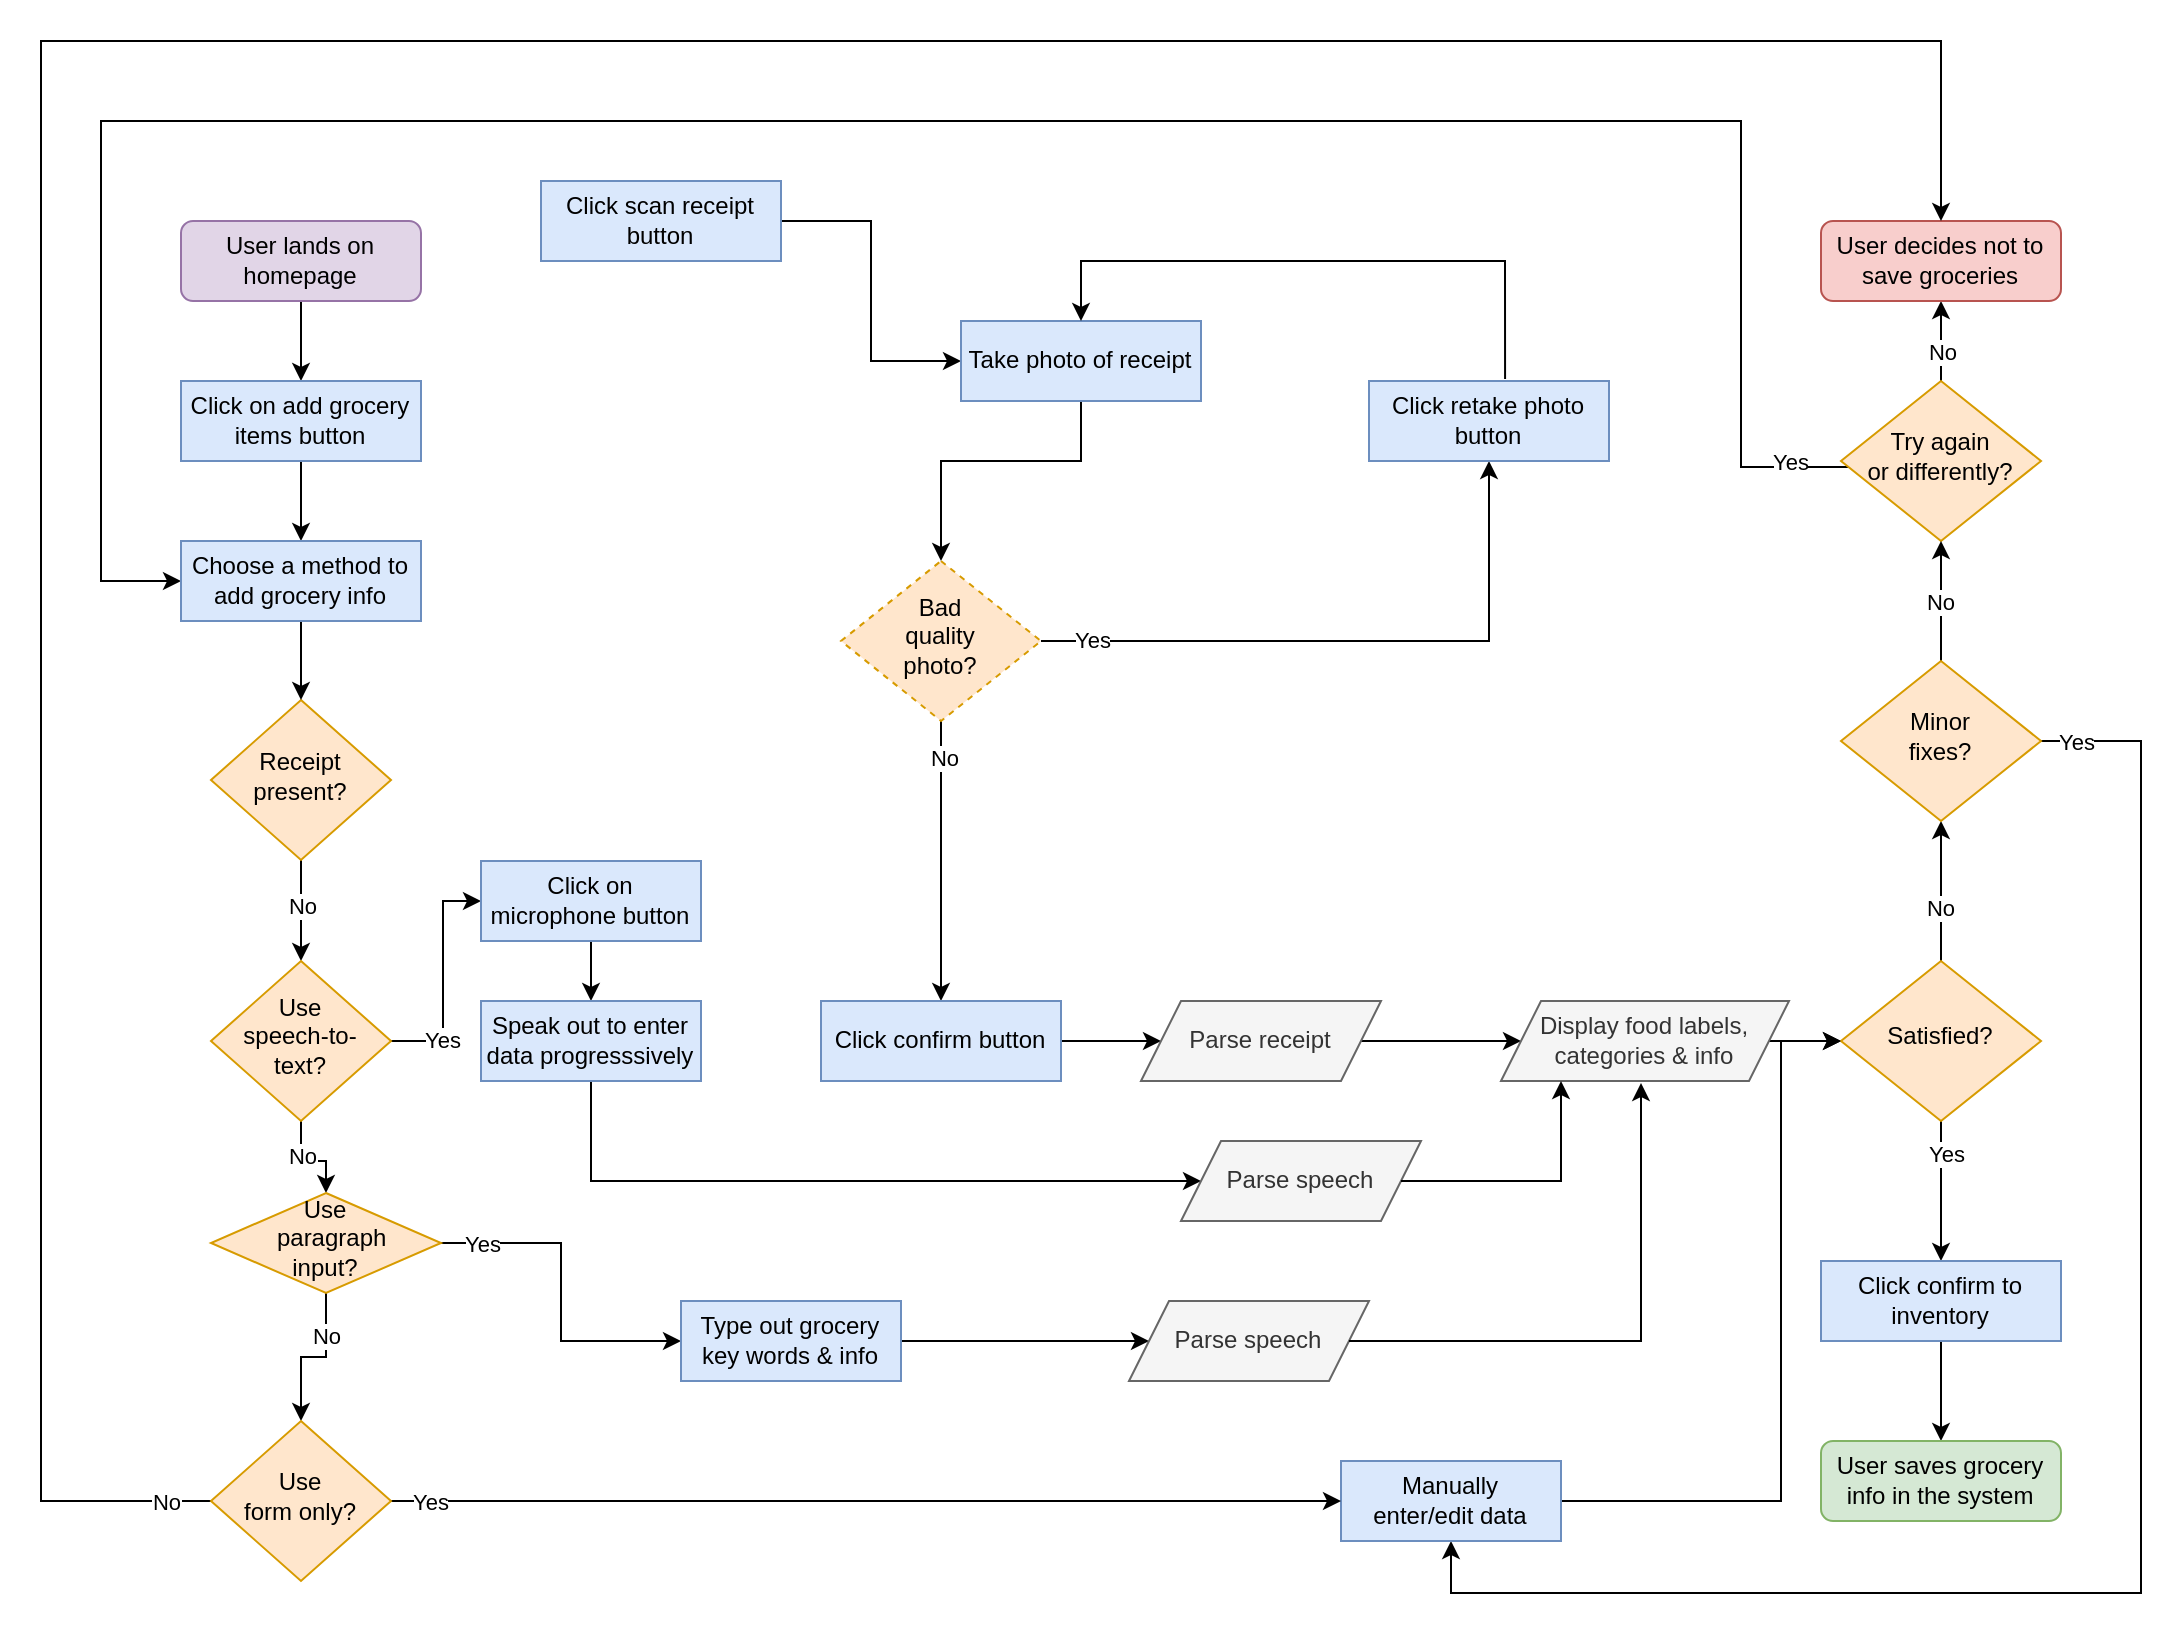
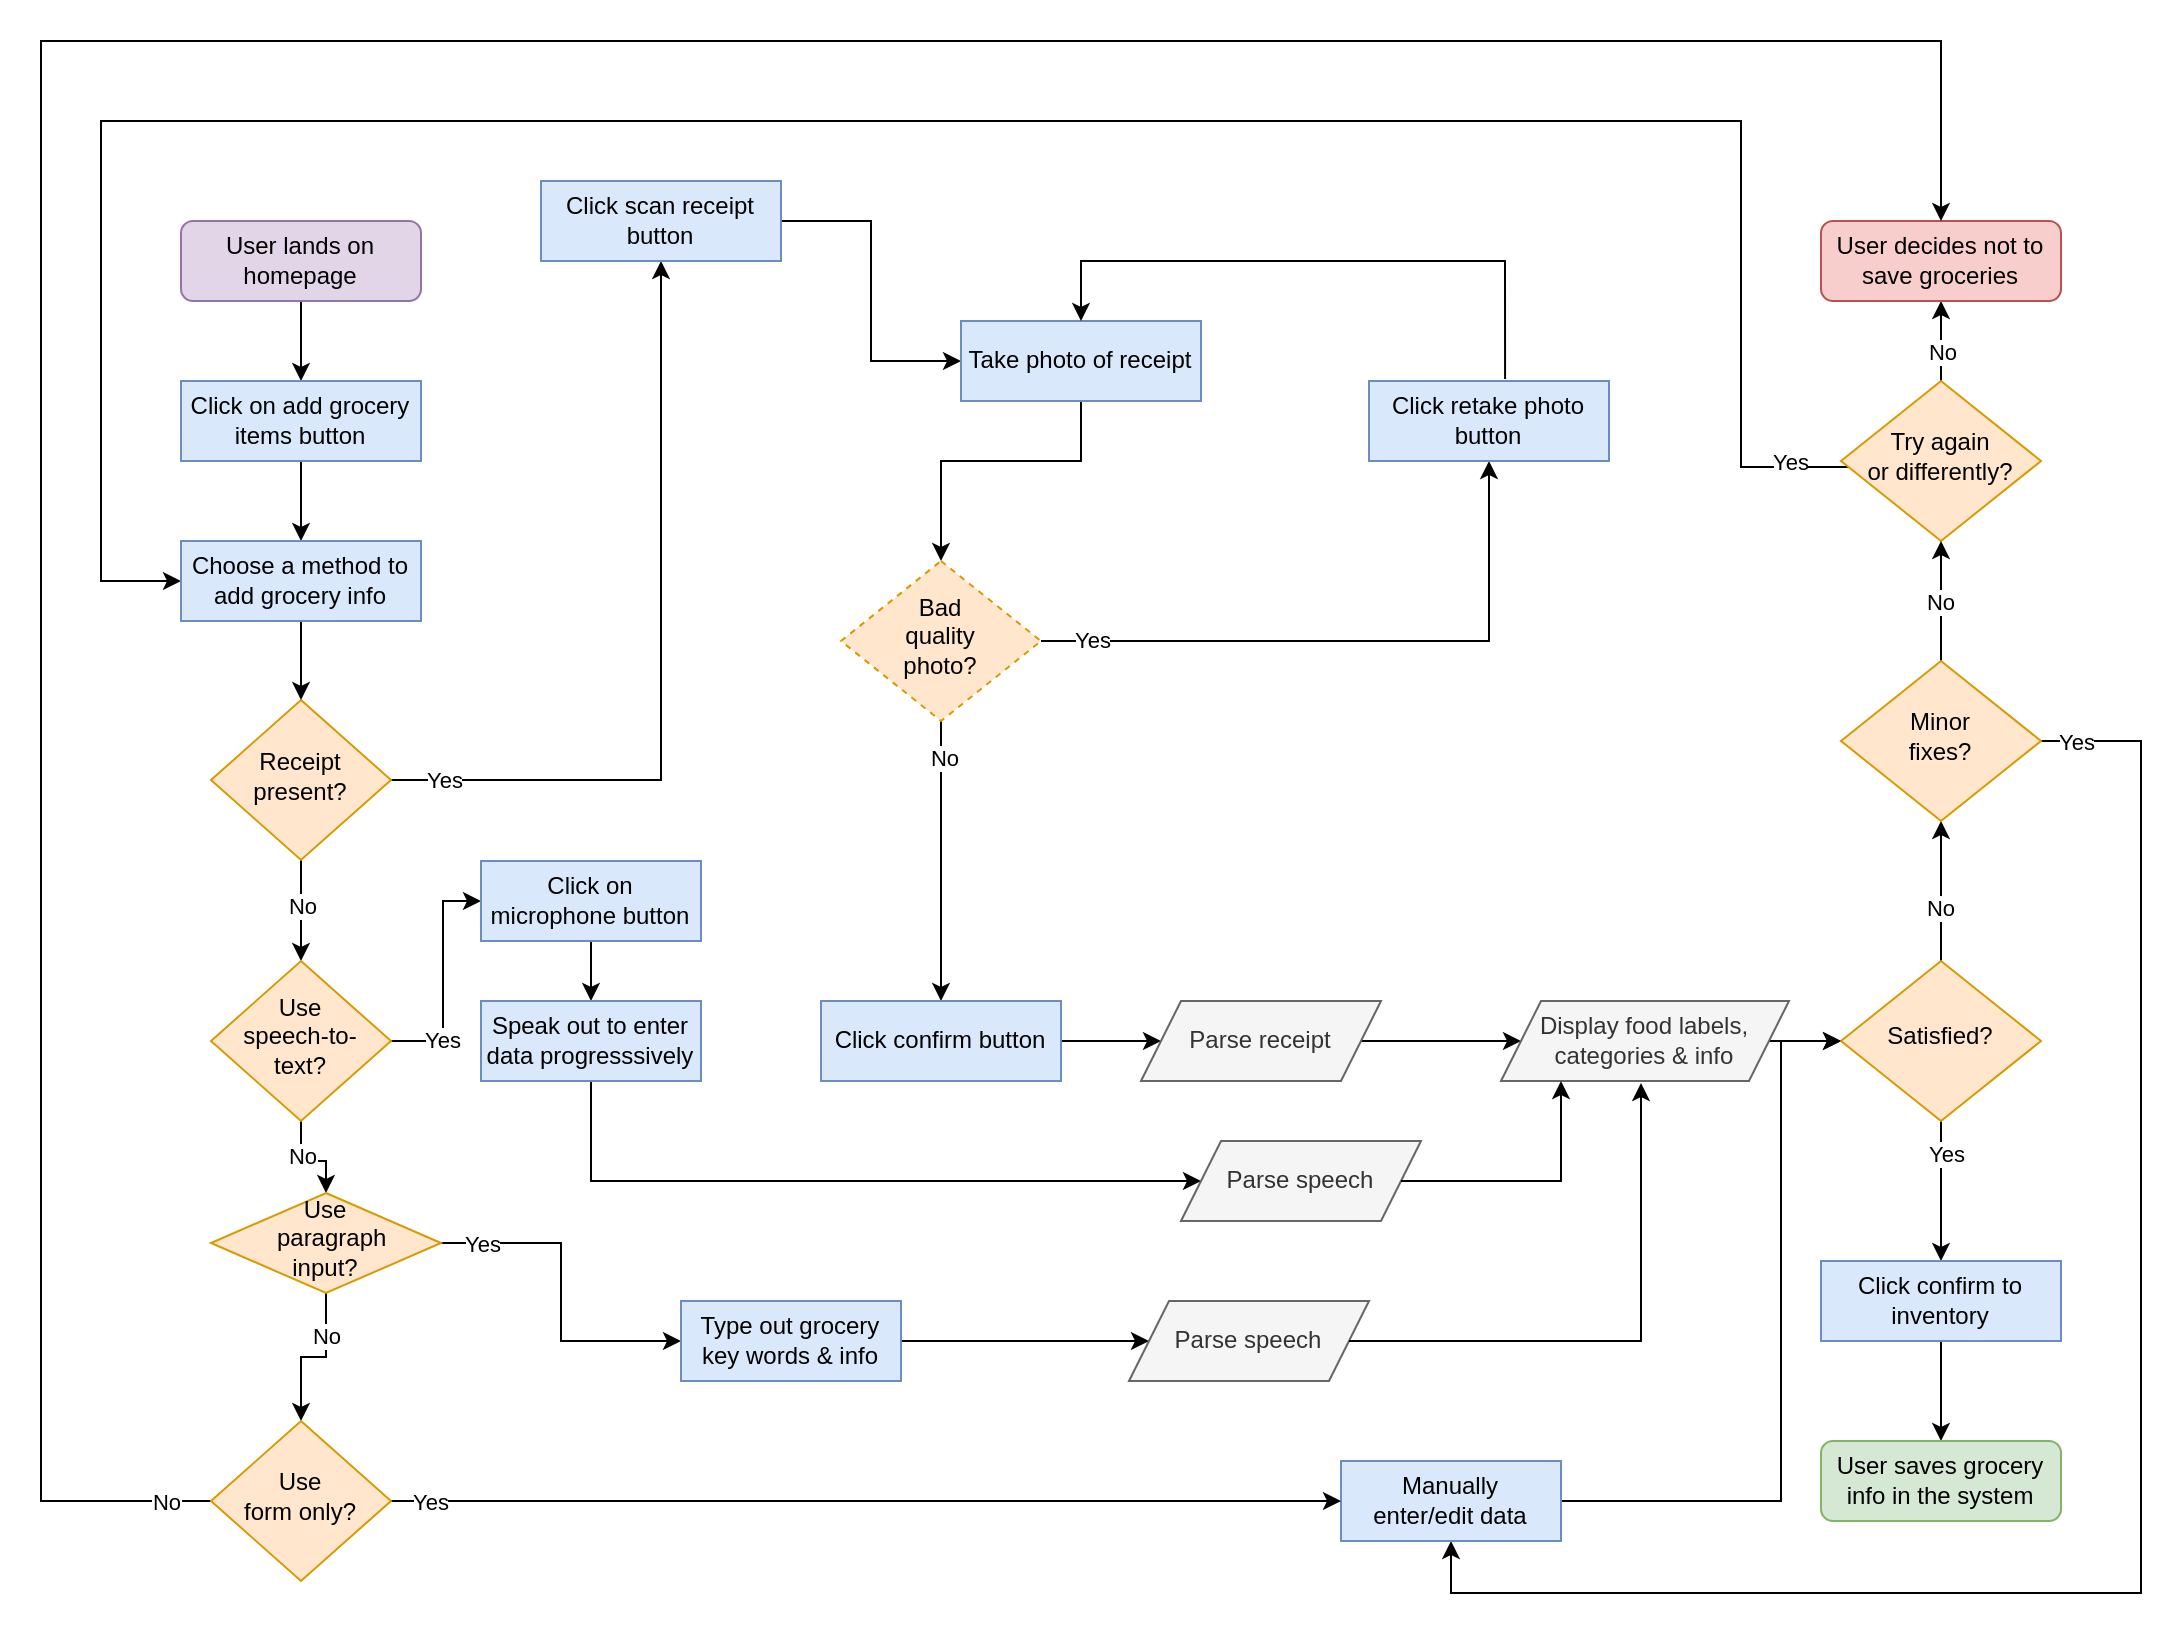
edge "Receipt present?" -> "Click scan receipt button": added, label "Yes"
